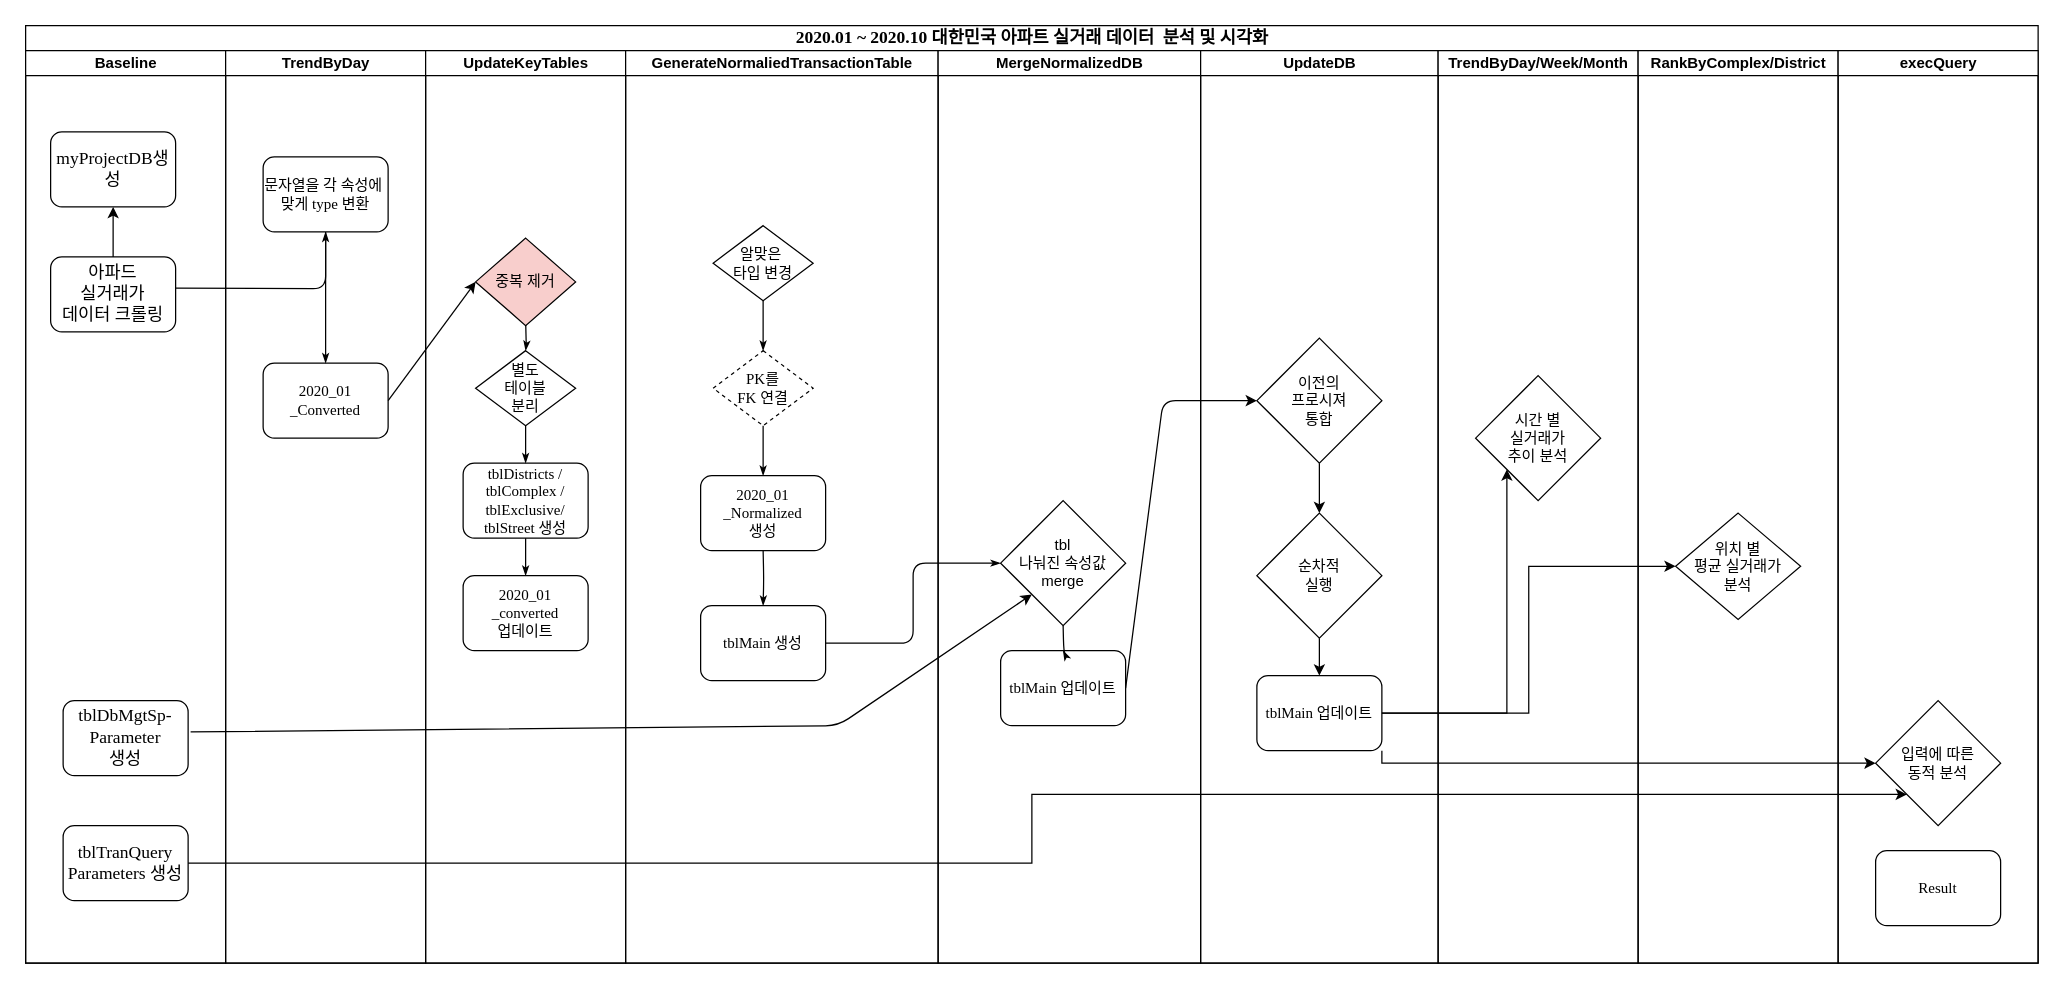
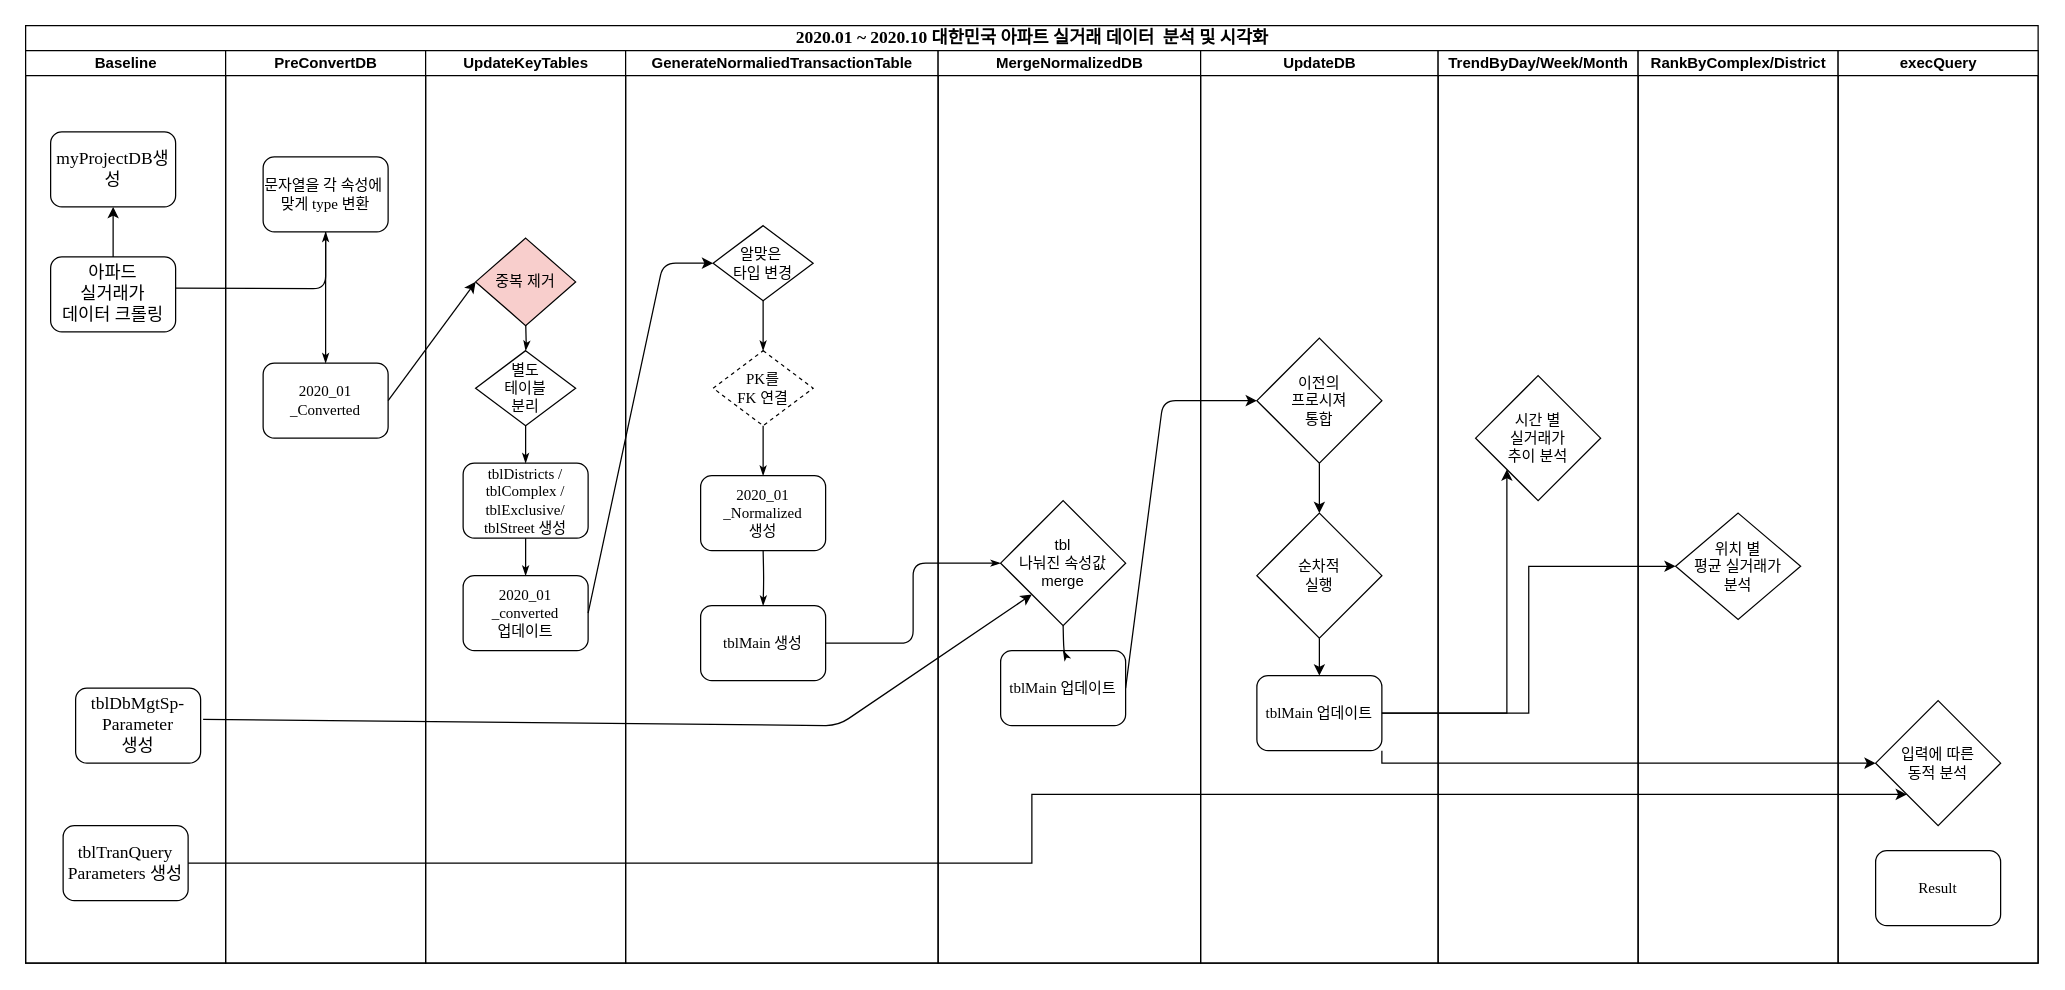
node "TrendByDay": label "TrendByDay" -> "PreConvertDB"
edge "2020_01 _converted 업데이트" -> "알맞은 타입 변경": added
node "tblDbMgtSp- Parameter 생성": moved (126, 738) -> (138, 726)
